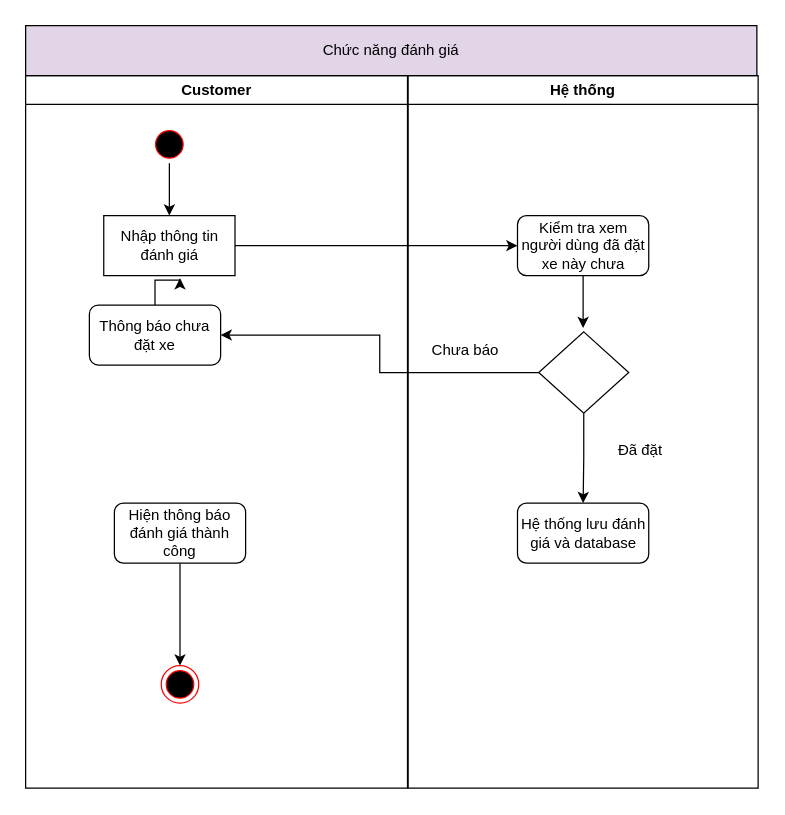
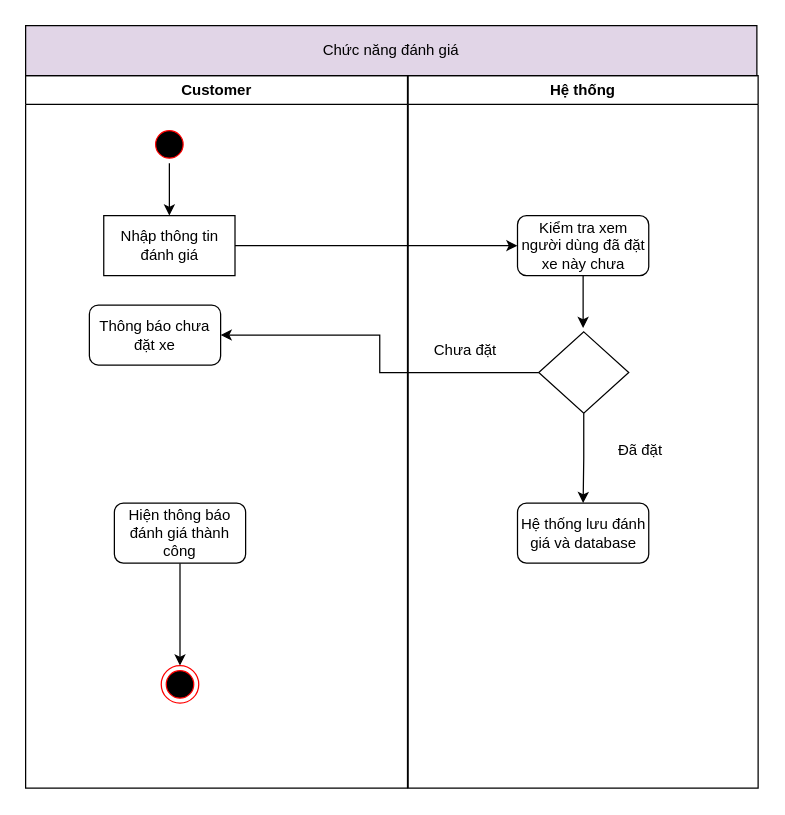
edge "Thông báo chưa đặt xe" -> "Nhập thông tin đánh giá": removed
node "Chưa báo": label "Chưa báo" -> "Chưa đặt"
